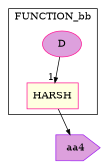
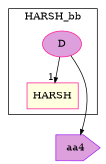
cluster "FUNCTION_bb": label "FUNCTION_bb" -> "HARSH_bb"
edge "HARSH" -> "aa4": now "D" -> "aa4"
